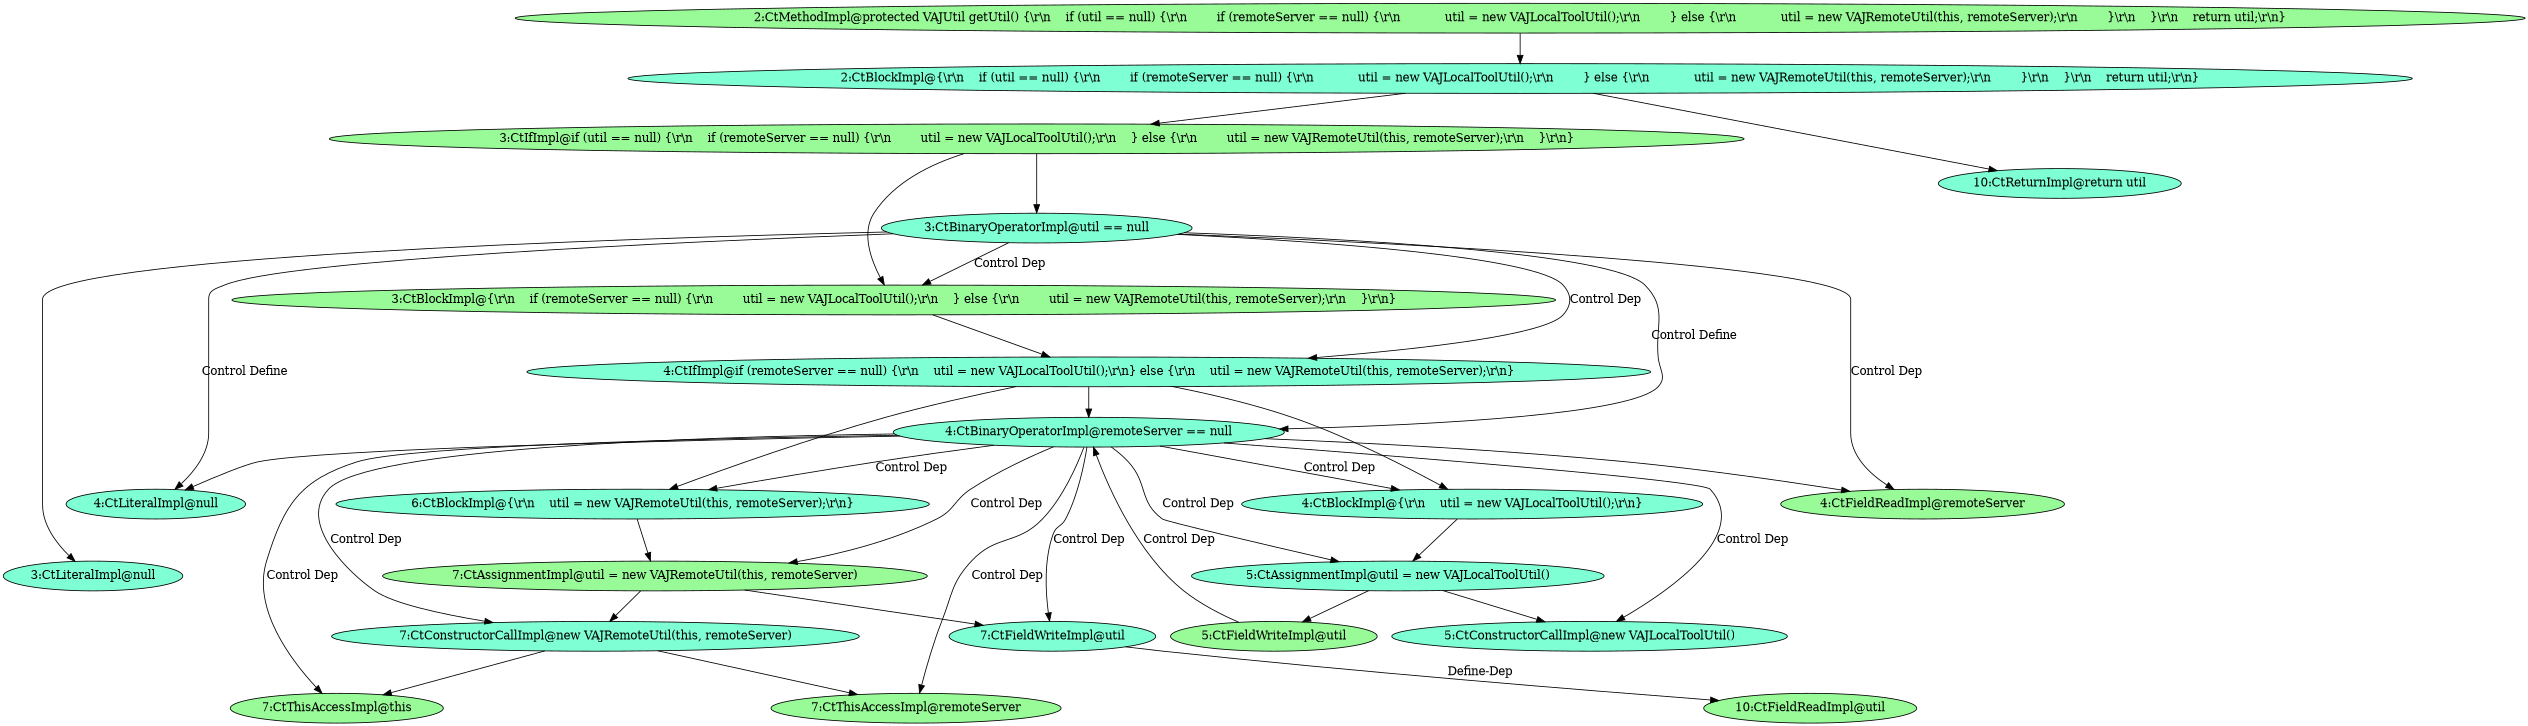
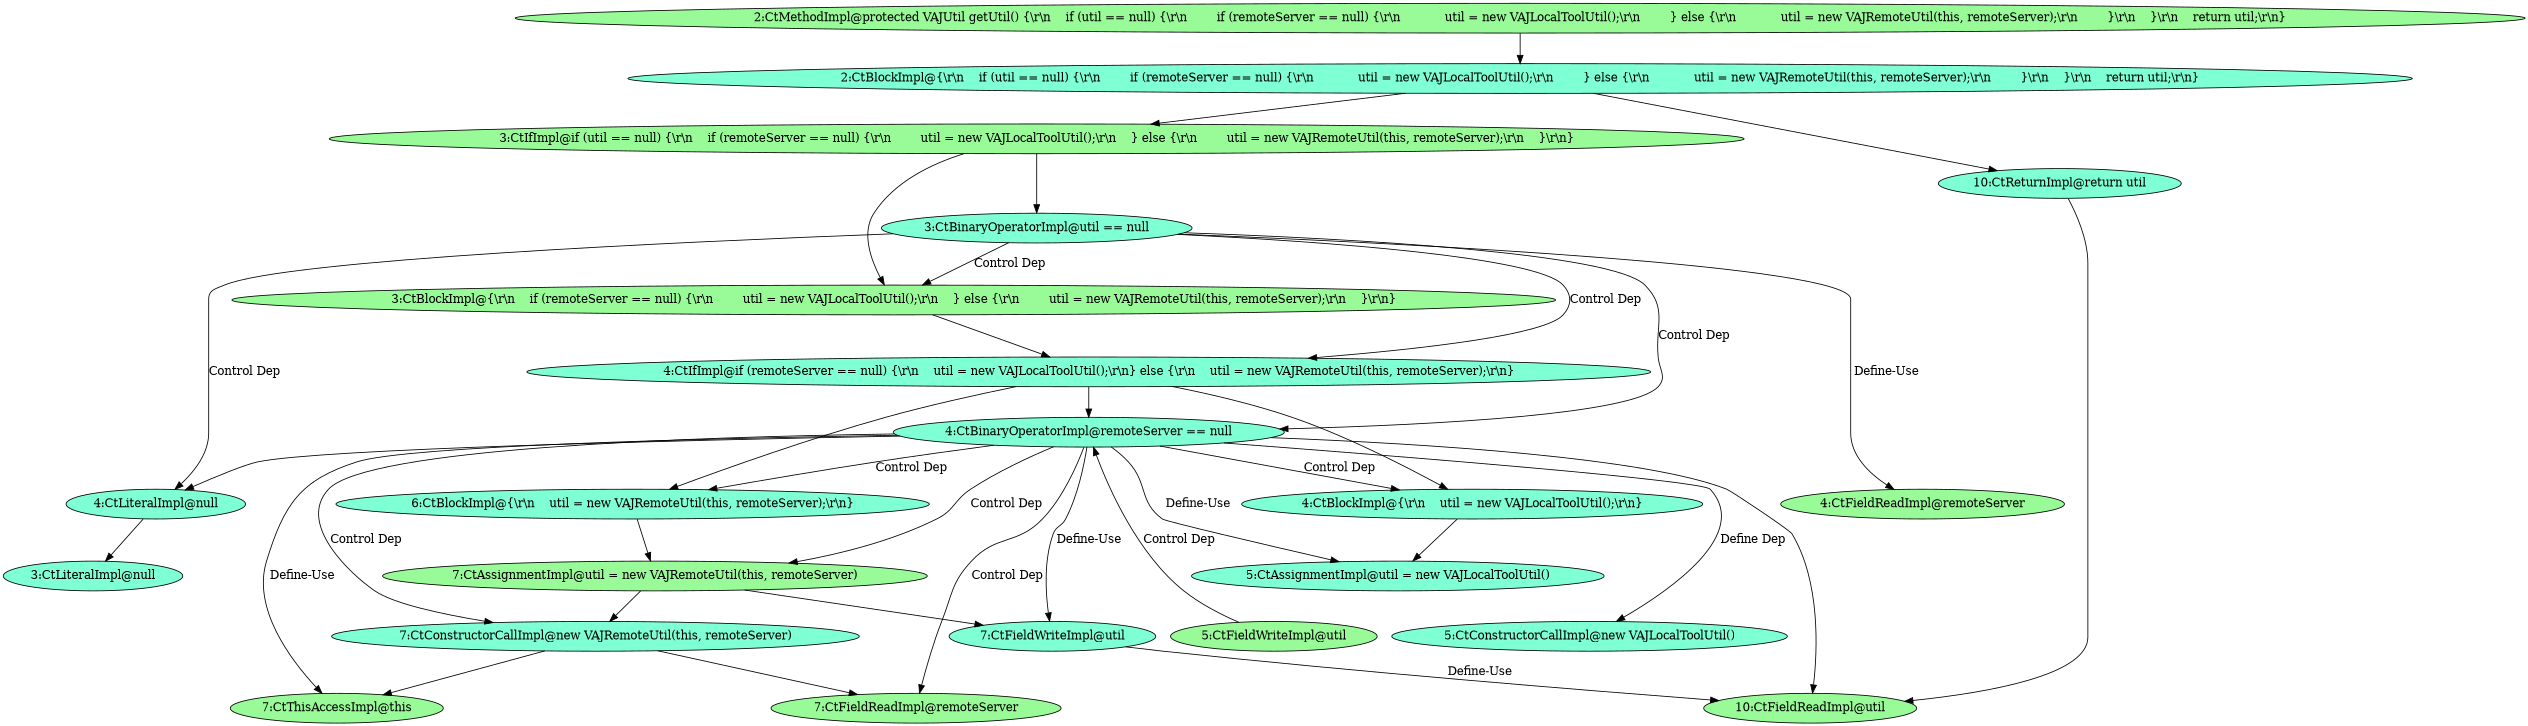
edge "3:CtBinaryOperatorImpl@util == null" -> "3:CtLiteralImpl@null": now "4:CtLiteralImpl@null" -> "3:CtLiteralImpl@null"
edge "3:CtBinaryOperatorImpl@util == null" -> "4:CtBinaryOperatorImpl@remoteServer == null": label "Control Define" -> "Control Dep"
edge "3:CtBinaryOperatorImpl@util == null" -> "4:CtLiteralImpl@null": label "Control Define" -> "Control Dep"
edge "3:CtBinaryOperatorImpl@util == null" -> "4:CtFieldReadImpl@remoteServer": label "Control Dep" -> "Define-Use"
edge "4:CtBinaryOperatorImpl@remoteServer == null" -> "4:CtFieldReadImpl@remoteServer": now "4:CtBinaryOperatorImpl@remoteServer == null" -> "10:CtFieldReadImpl@util"
edge "4:CtBinaryOperatorImpl@remoteServer == null" -> "5:CtAssignmentImpl@util = new VAJLocalToolUtil()": label "Control Dep" -> "Define-Use"
edge "10:CtReturnImpl@return util" -> "10:CtFieldReadImpl@util": added
edge "4:CtBinaryOperatorImpl@remoteServer == null" -> "7:CtFieldWriteImpl@util": label "Control Dep" -> "Define-Use"
edge "4:CtBinaryOperatorImpl@remoteServer == null" -> "5:CtConstructorCallImpl@new VAJLocalToolUtil()": label "Control Dep" -> "Define Dep"
edge "4:CtBinaryOperatorImpl@remoteServer == null" -> "7:CtThisAccessImpl@this": label "Control Dep" -> "Define-Use"
edge "5:CtAssignmentImpl@util = new VAJLocalToolUtil()" -> "5:CtFieldWriteImpl@util": removed
edge "5:CtAssignmentImpl@util = new VAJLocalToolUtil()" -> "5:CtConstructorCallImpl@new VAJLocalToolUtil()": removed
edge "7:CtFieldWriteImpl@util" -> "10:CtFieldReadImpl@util": label "Define-Dep" -> "Define-Use"
node "7:CtThisAccessImpl@remoteServer": label "7:CtThisAccessImpl@remoteServer" -> "7:CtFieldReadImpl@remoteServer"
